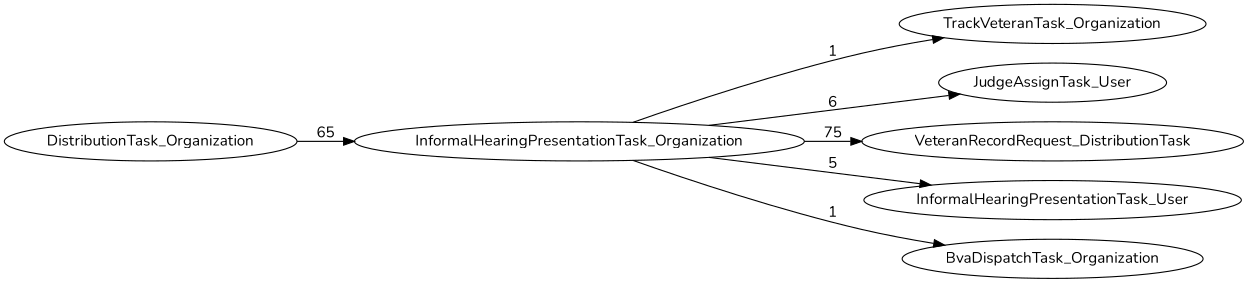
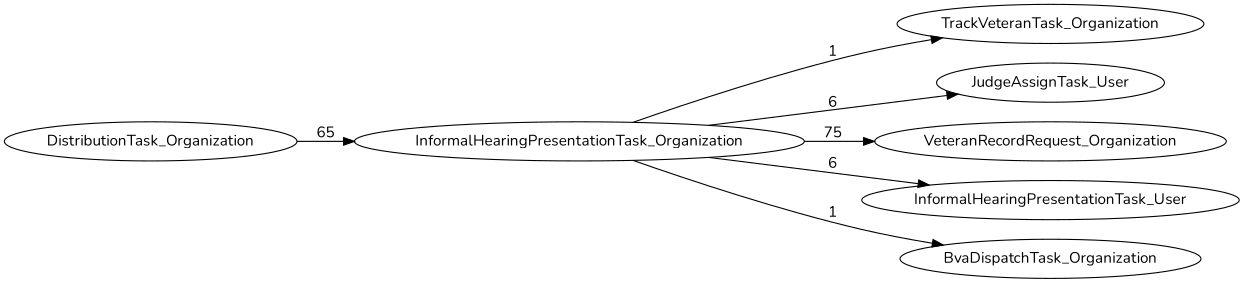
node "VeteranRecordRequest_DistributionTask": label "VeteranRecordRequest_DistributionTask" -> "VeteranRecordRequest_Organization"
edge "InformalHearingPresentationTask_Organization" -> "InformalHearingPresentationTask_User": label "5" -> "6"
